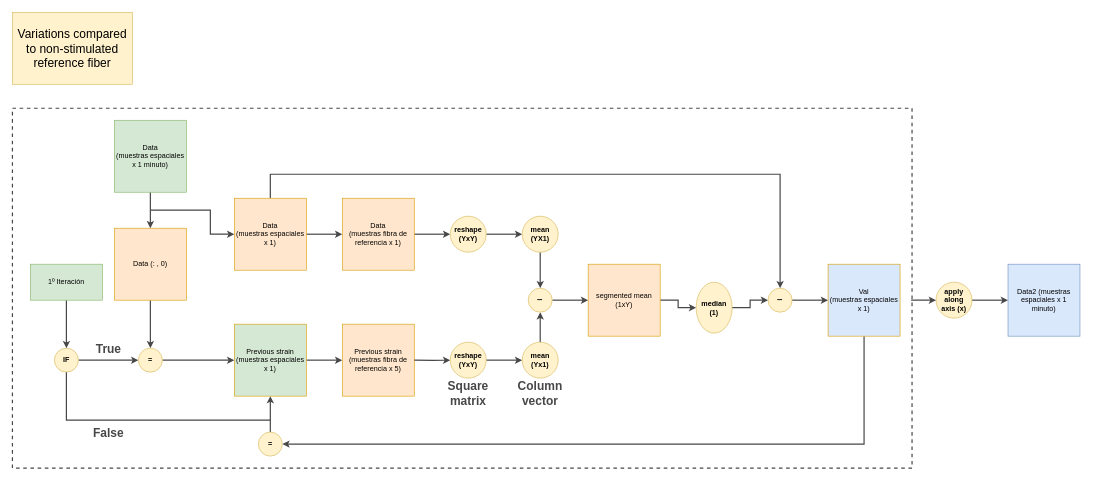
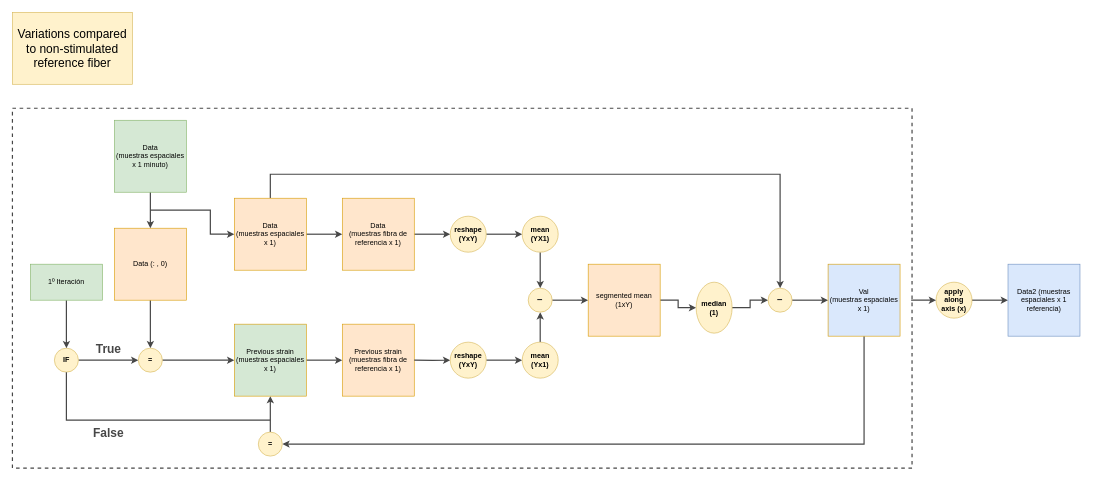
node "Data2 (muestras espaciales x 1 minuto)": label "Data2 (muestras espaciales x 1 minuto)" -> "Data2 (muestras espaciales x 1 referencia)"
node "Previous strain (muestras fibra de referencia x 5)": label "Previous strain (muestras fibra de referencia x 5)" -> "Previous strain (muestras fibra de referencia x 1)"
node "Square matrix": removed
node "Column vector": removed
